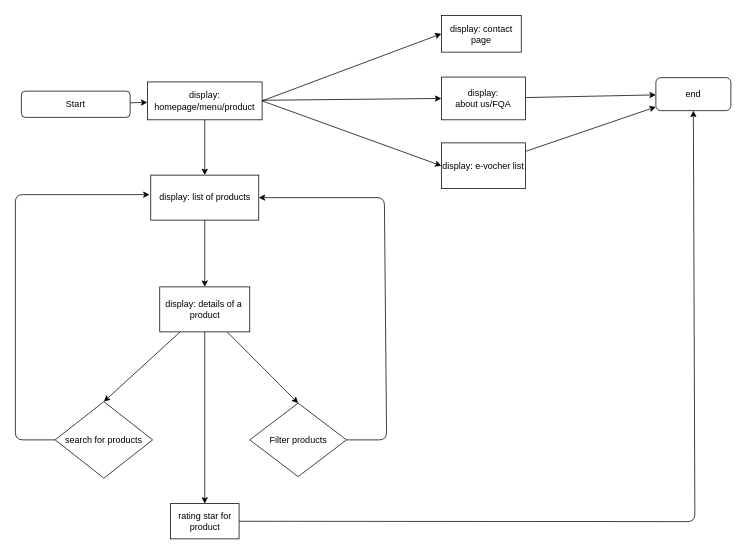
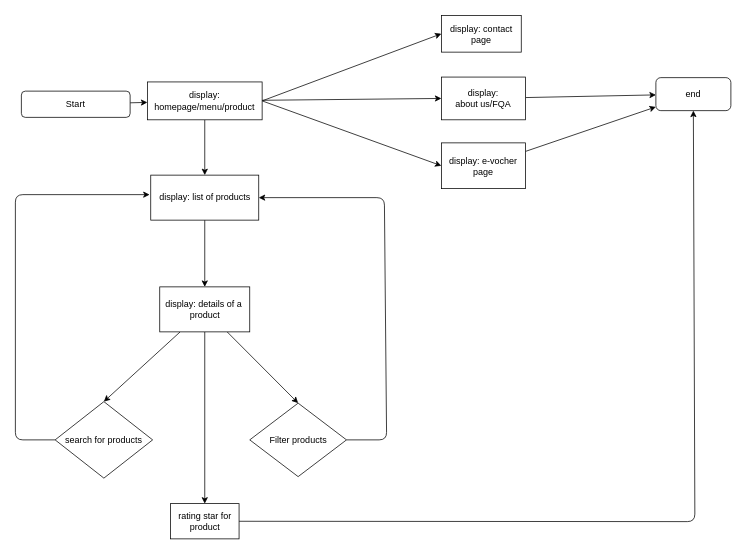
node "display: e-vocher list": label "display: e-vocher list" -> "display: e-vocher page"
